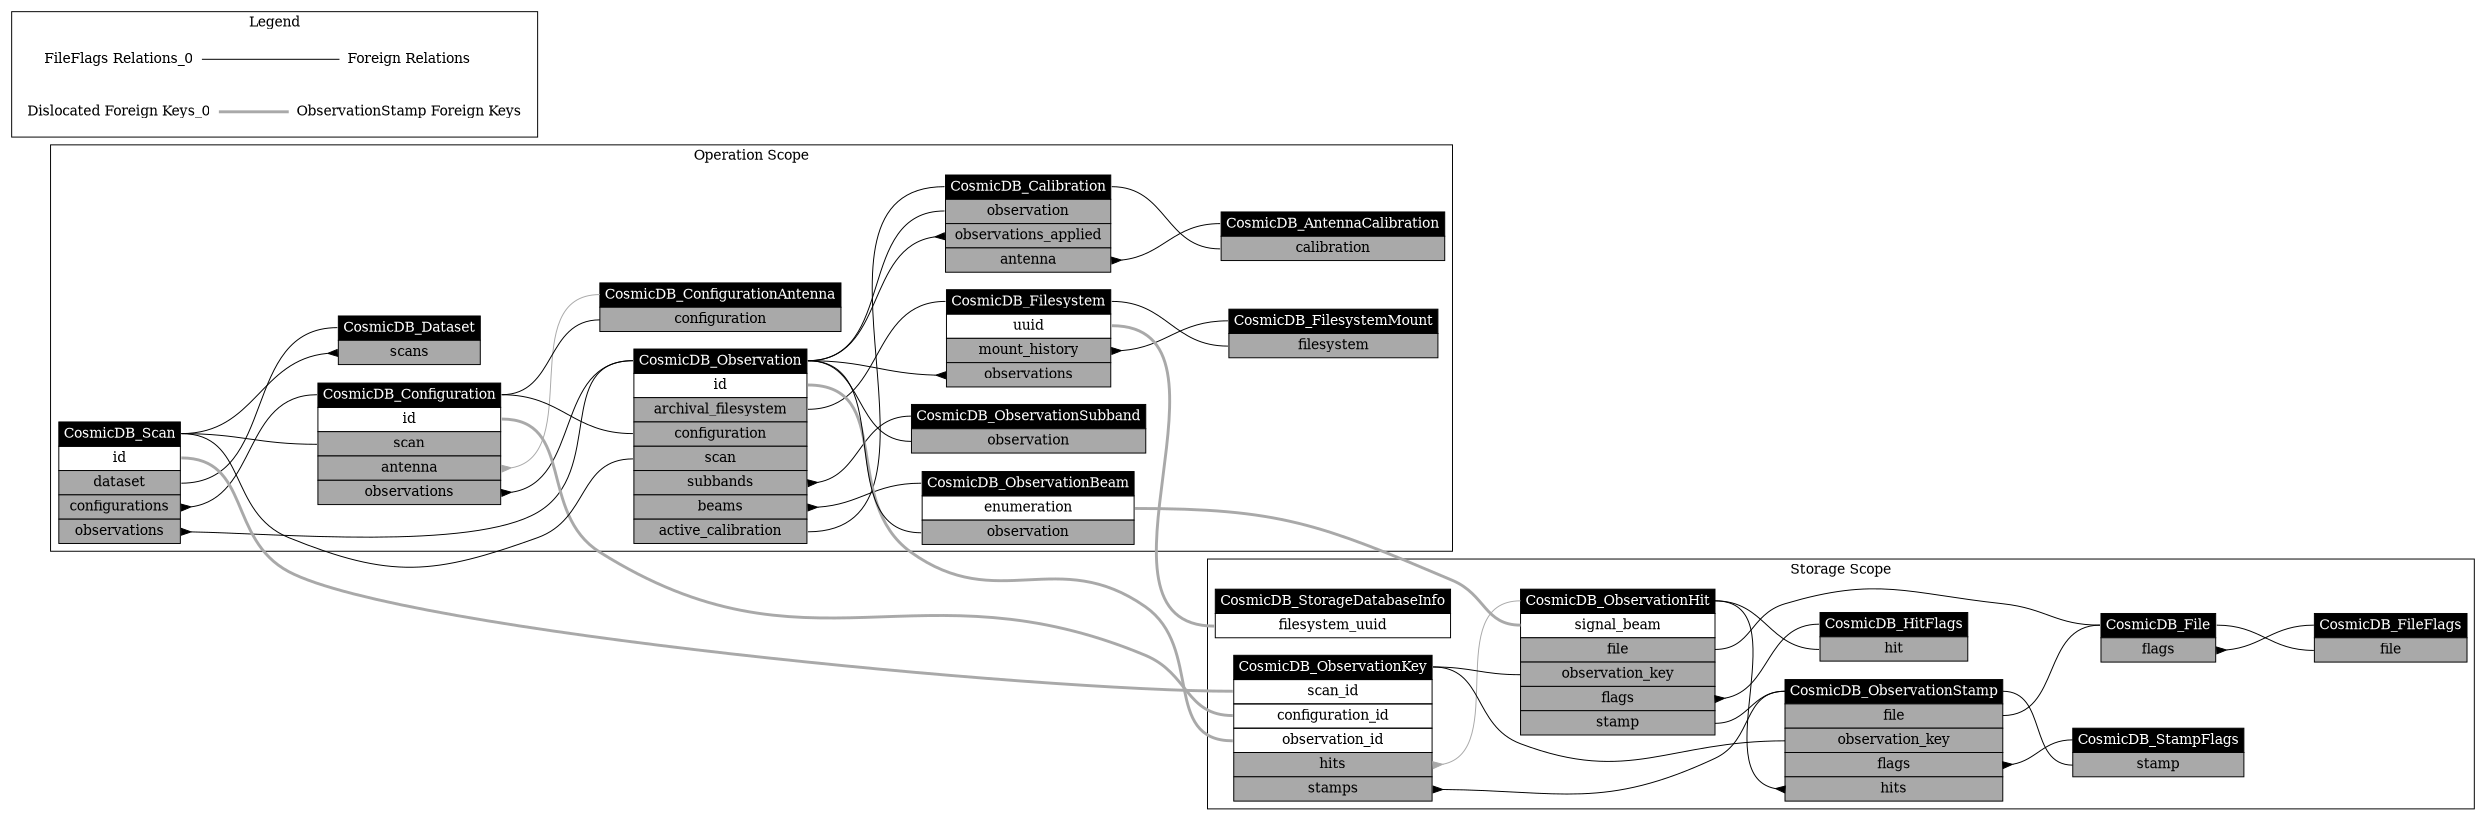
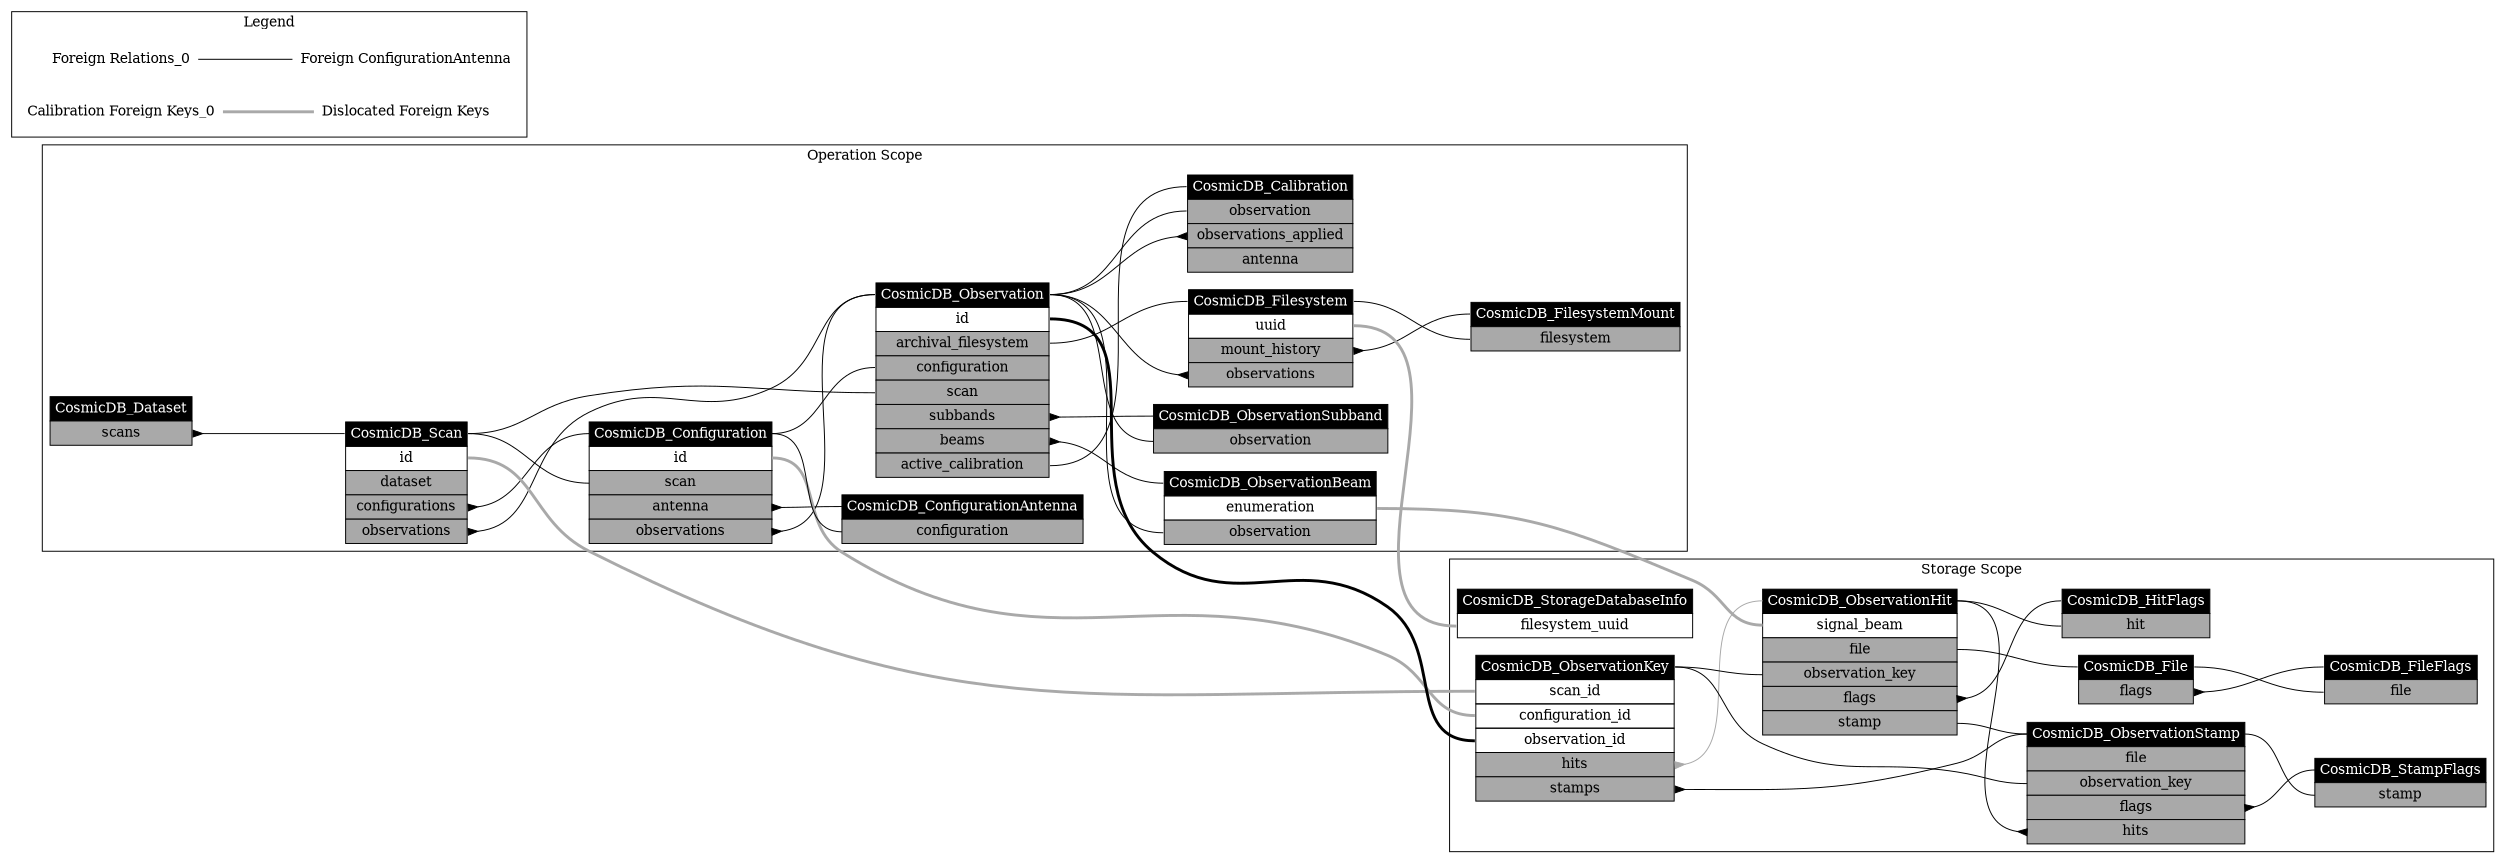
node "FileFlags Relations_0": label "FileFlags Relations_0" -> "Foreign Relations_0"
node "Foreign Relations": label "Foreign Relations" -> "Foreign ConfigurationAntenna"
node "Dislocated Foreign Keys_0": label "Dislocated Foreign Keys_0" -> "Calibration Foreign Keys_0"
node "ObservationStamp Foreign Keys": label "ObservationStamp Foreign Keys" -> "Dislocated Foreign Keys"
node "CosmicDB_AntennaCalibration": removed
edge "CosmicDB_ConfigurationAntenna" -> "CosmicDB_Configuration": color darkgrey -> black
edge "CosmicDB_Dataset" -- "CosmicDB_Scan": removed
edge "CosmicDB_Observation" -- "CosmicDB_ObservationKey": color darkgrey -> black
edge "CosmicDB_File" -- "CosmicDB_ObservationStamp": removed
